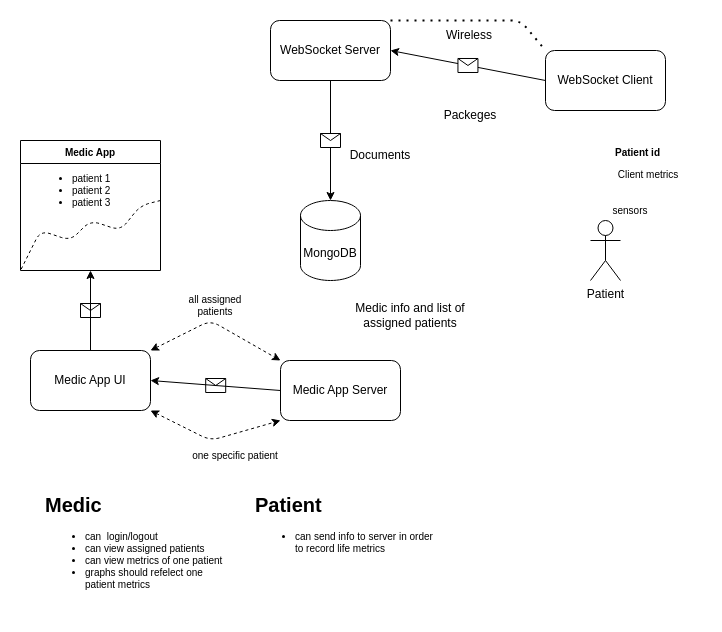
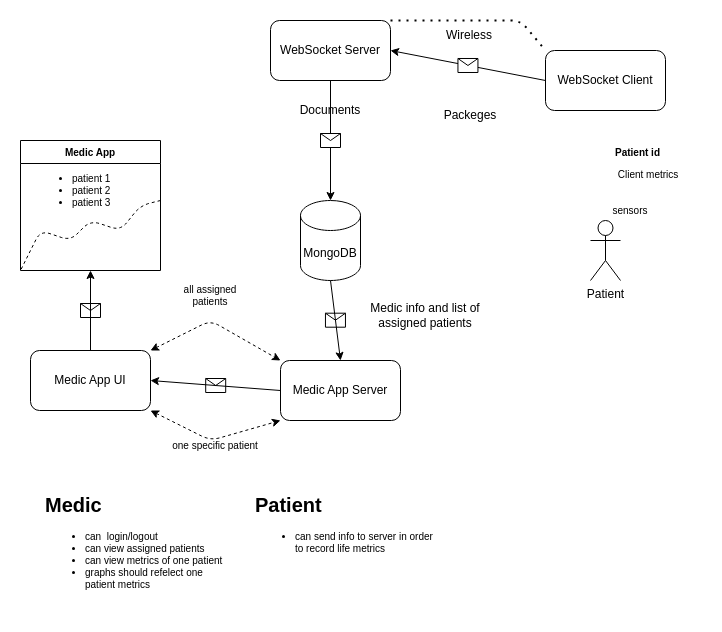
node "Documents": moved (381, 156) -> (331, 111)
node "all assigned patients": moved (216, 306) -> (211, 296)
node "Medic info and list of assigned patients": moved (411, 316) -> (426, 316)
edge "MongoDB" -> "Medic App Server": added
node "one specific patient": moved (236, 456) -> (216, 446)
